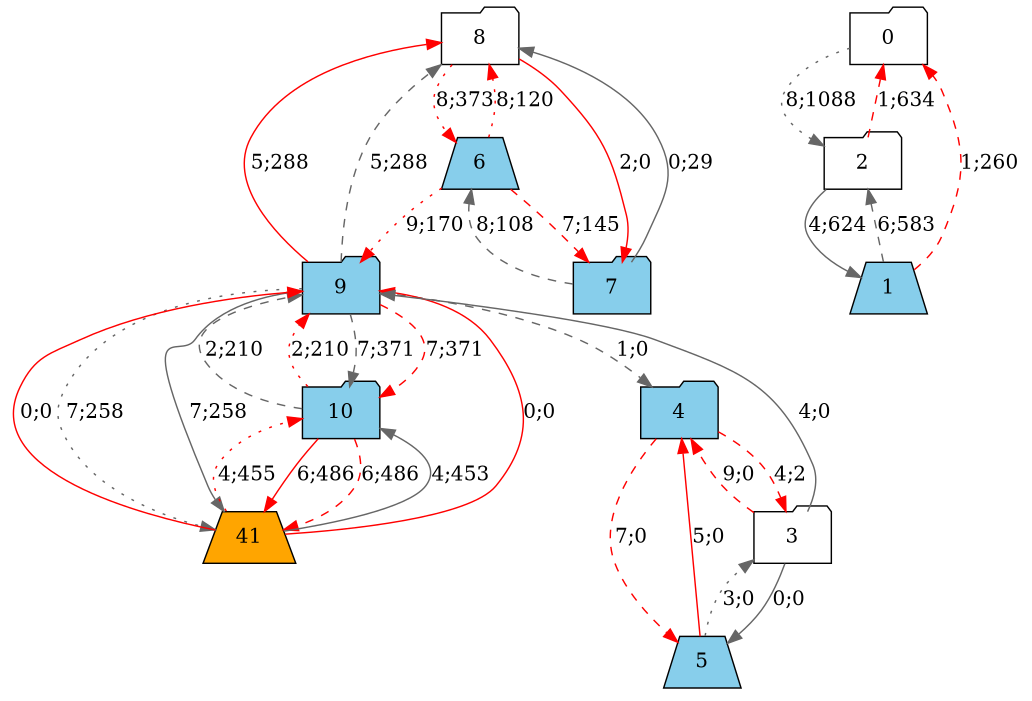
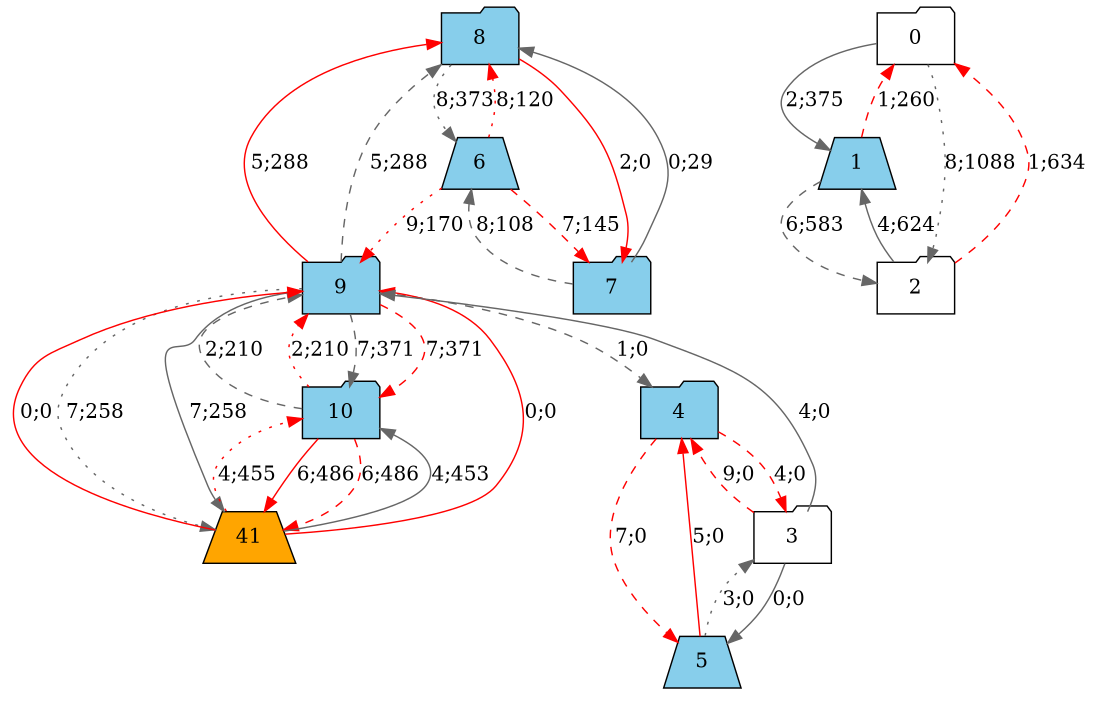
node "8": fillcolor white -> skyblue
edge "0" -> "1": added, label "2;375"
edge "8" -> "6": color red -> gray40
edge "4" -> "3": label "4;2" -> "4;0"
